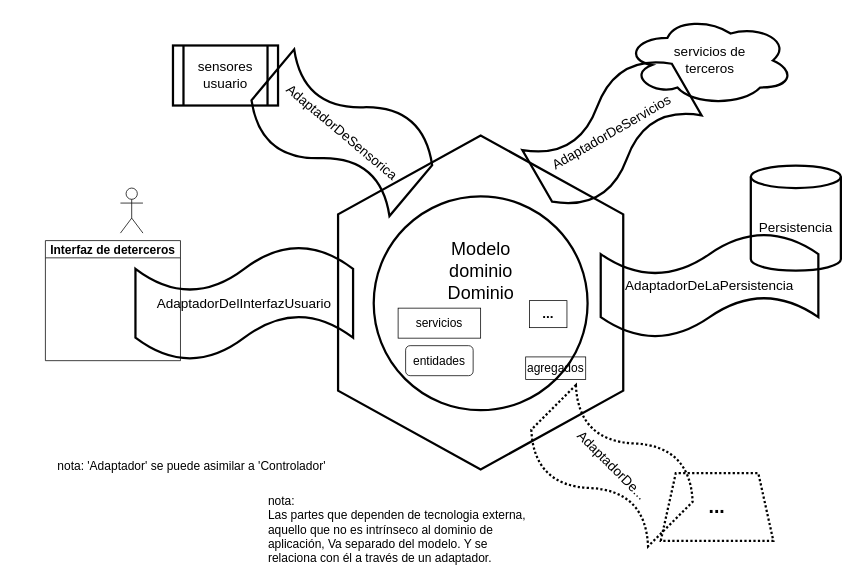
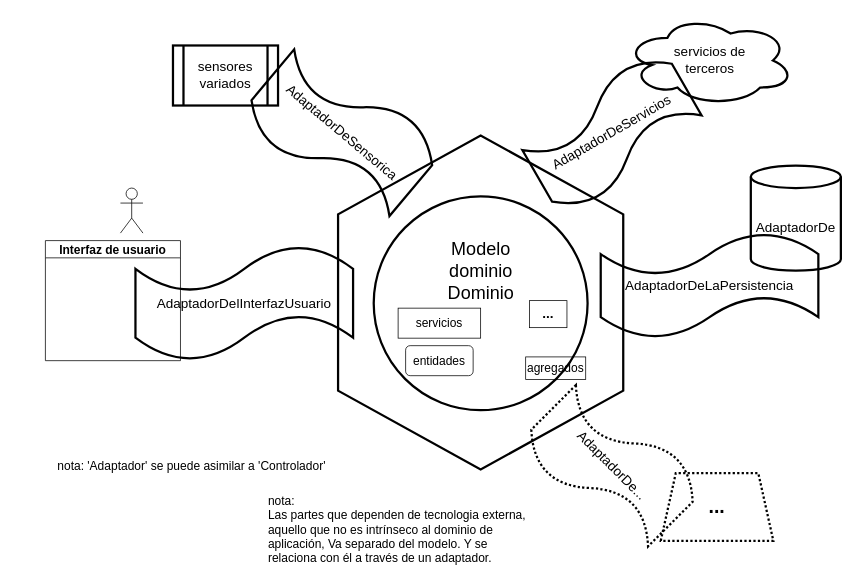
node "sensores usuario": label "sensores usuario" -> "sensores variados"
node "Persistencia": label "Persistencia" -> "AdaptadorDe"
node "Interfaz de deterceros": label "Interfaz de deterceros" -> "Interfaz de usuario"
